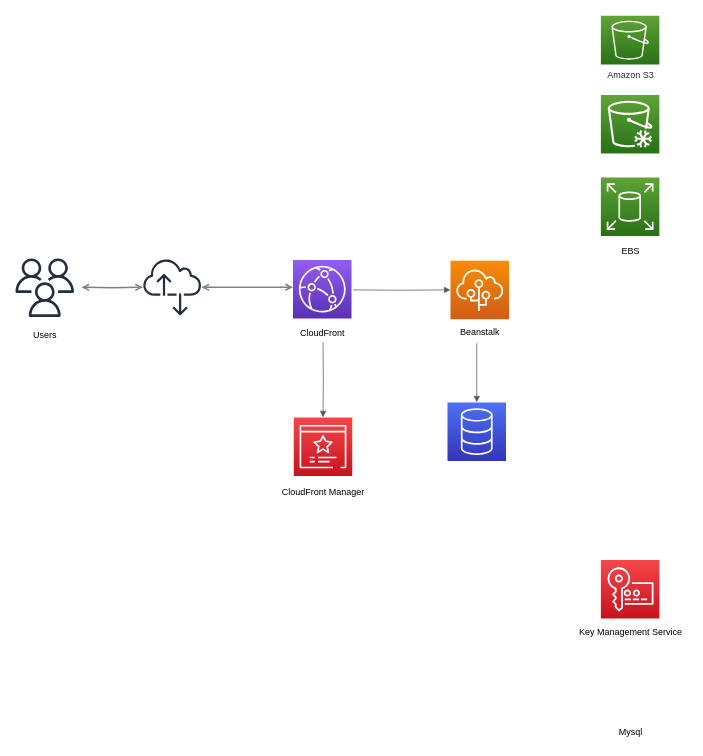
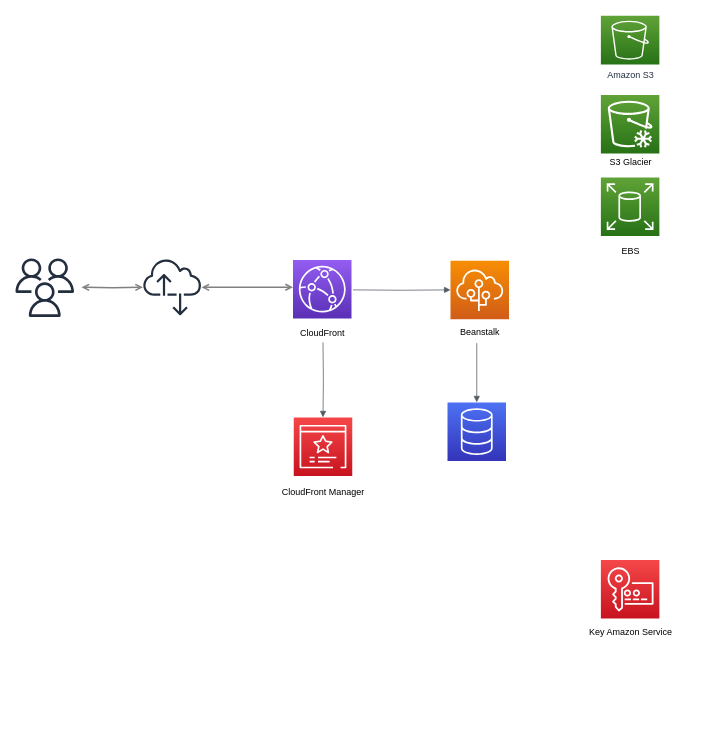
node "S3 Glacier": added
node "Users": removed
node "Key Management Service": label "Key Management Service" -> "Key Amazon Service"
node "Mysql": removed
